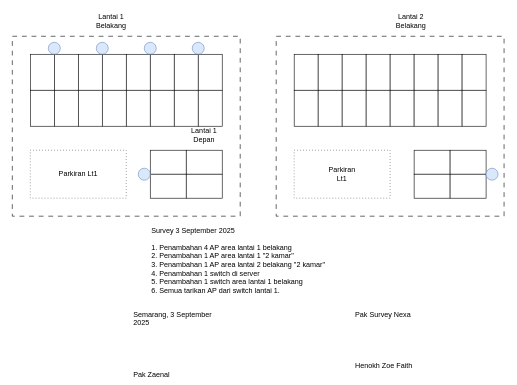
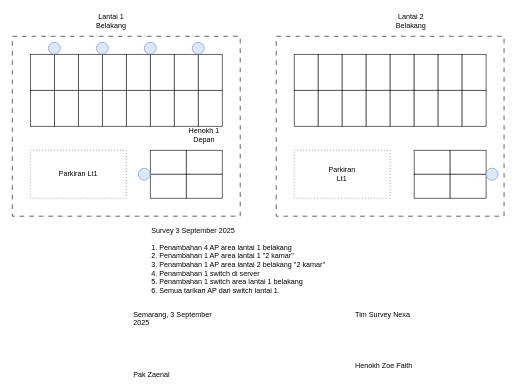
node "Lantai 1 Depan": label "Lantai 1 Depan" -> "Henokh 1 Depan"
node "Pak Survey Nexa Henokh Zoe Faith": label "Pak Survey Nexa Henokh Zoe Faith" -> "Tim Survey Nexa Henokh Zoe Faith"
